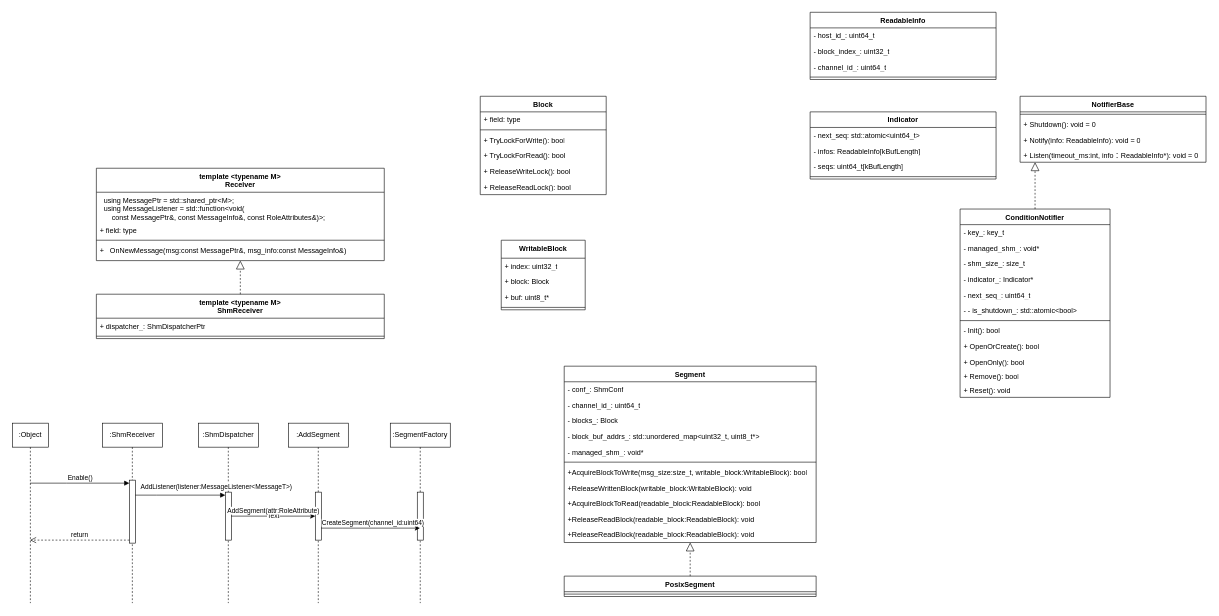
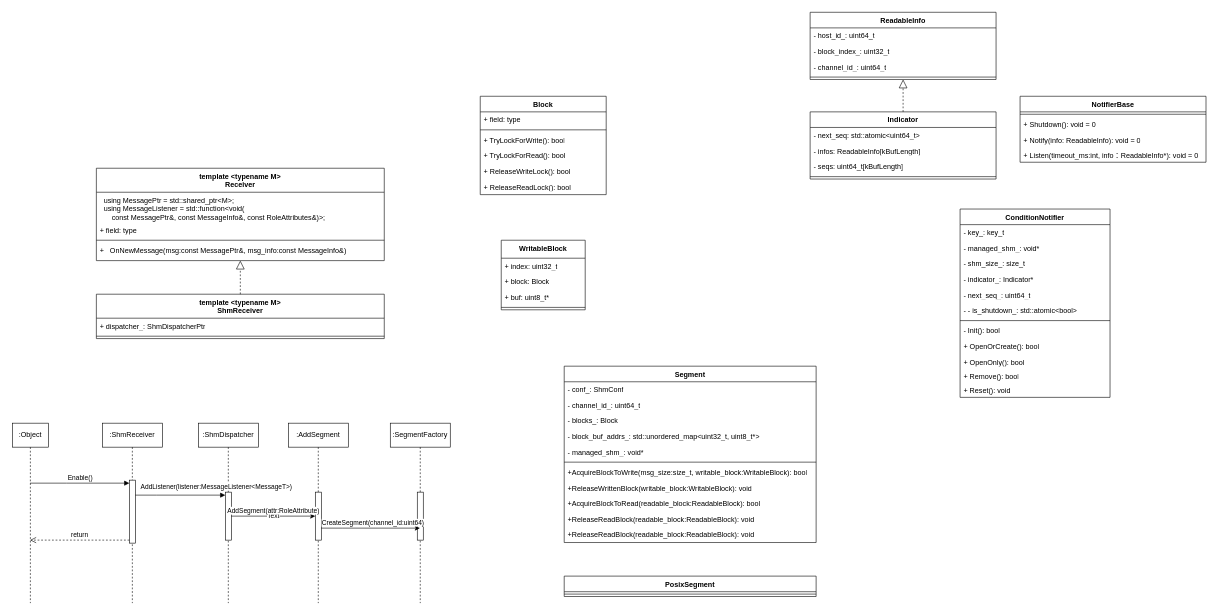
edge "Indicator" -> "ReadableInfo": added
edge "ConditionNotifier" -> "NotifierBase": removed
edge "PosixSegment" -> "Segment": removed
